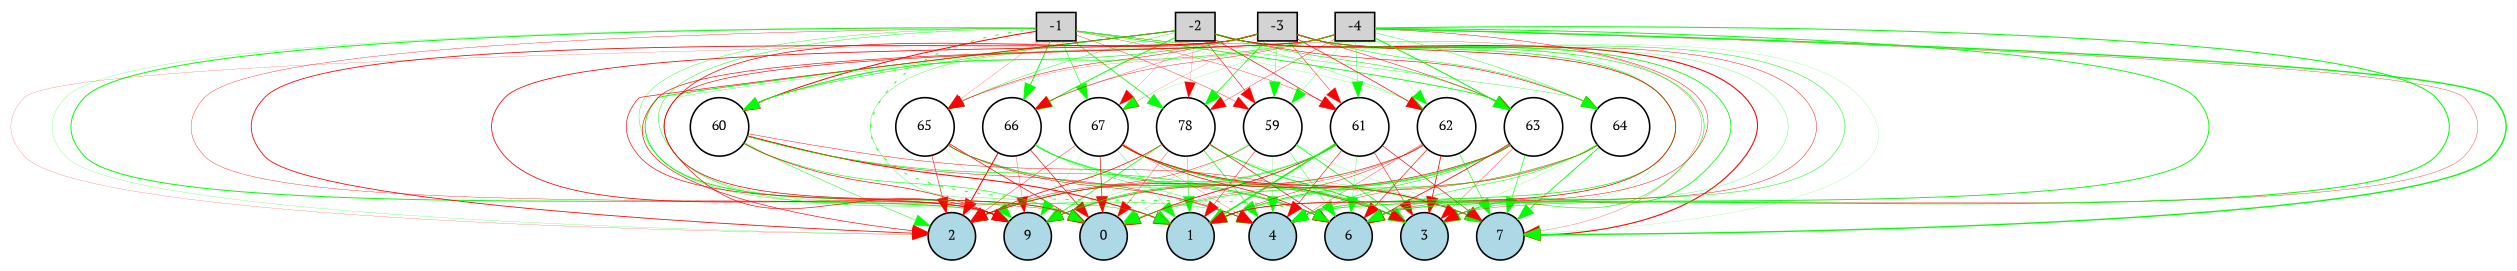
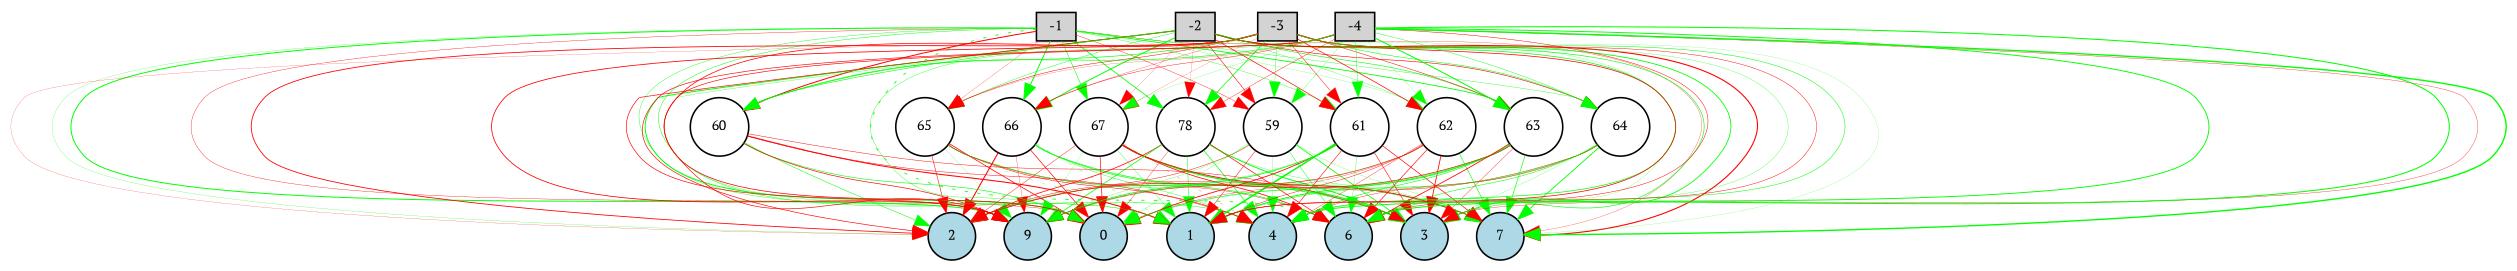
edge "-1" -> "61": color red -> green
edge "60" -> "6": removed
edge "67" -> "4": style solid -> dotted
